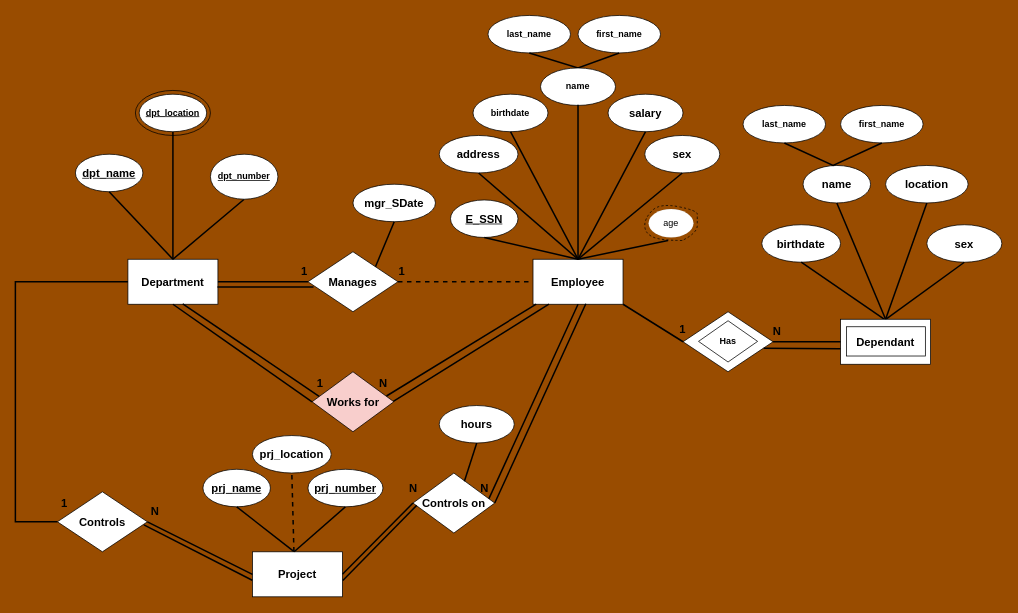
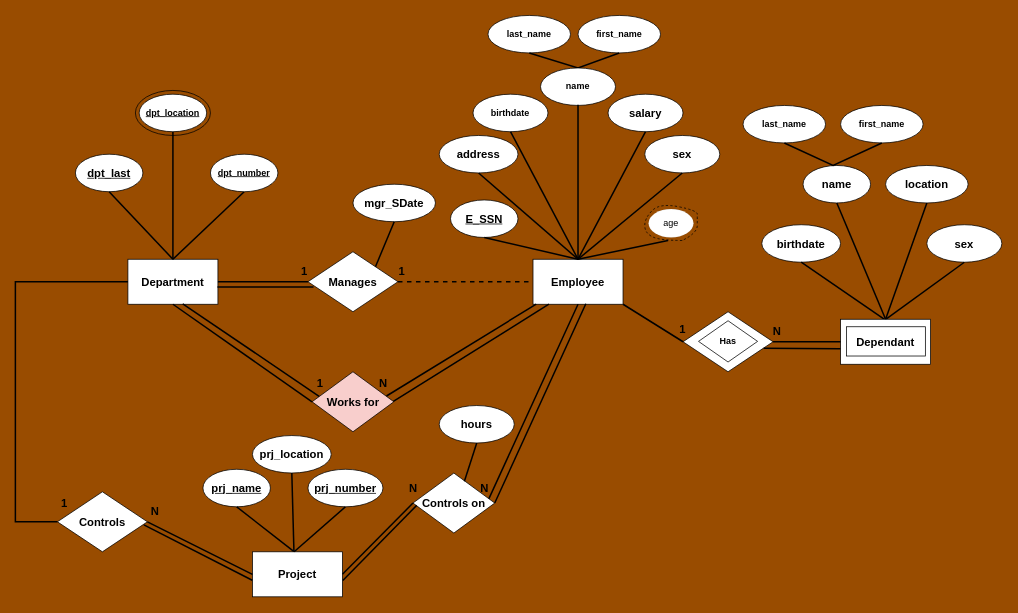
node "dpt_name": label "dpt_name" -> "dpt_last"
node "dpt_number": size 68x45 -> 68x38
edge "prj_location" -- "Project": style dashed -> solid
